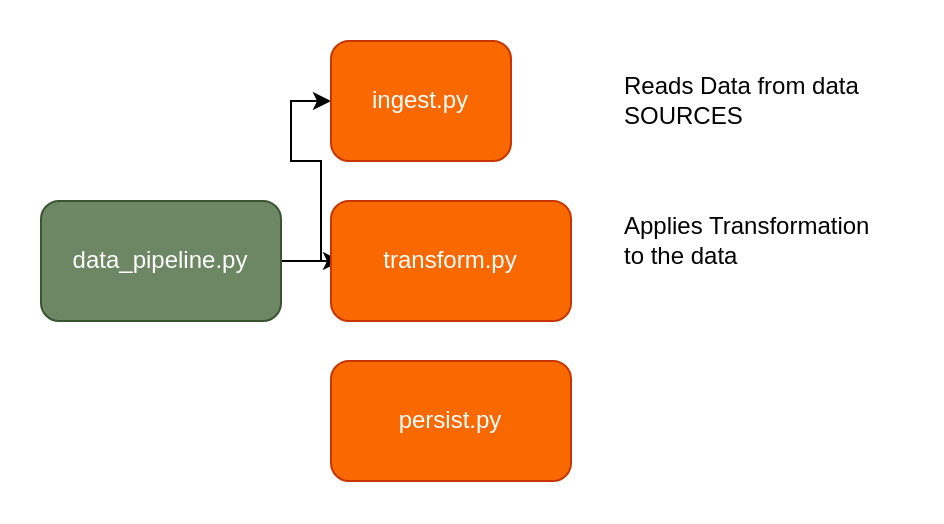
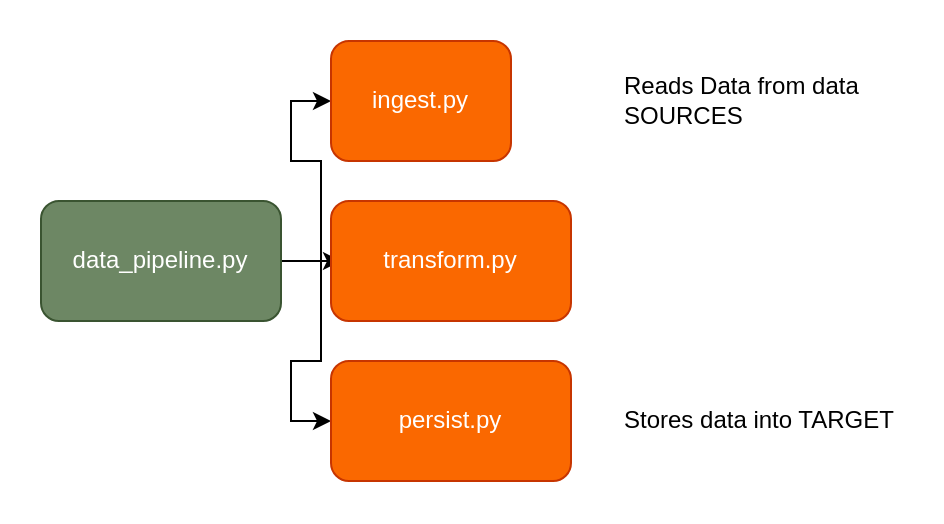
node "Applies Transformation to the data": removed
edge "data_pipeline.py" -> "persist.py": added
node "Stores data into TARGET": added
